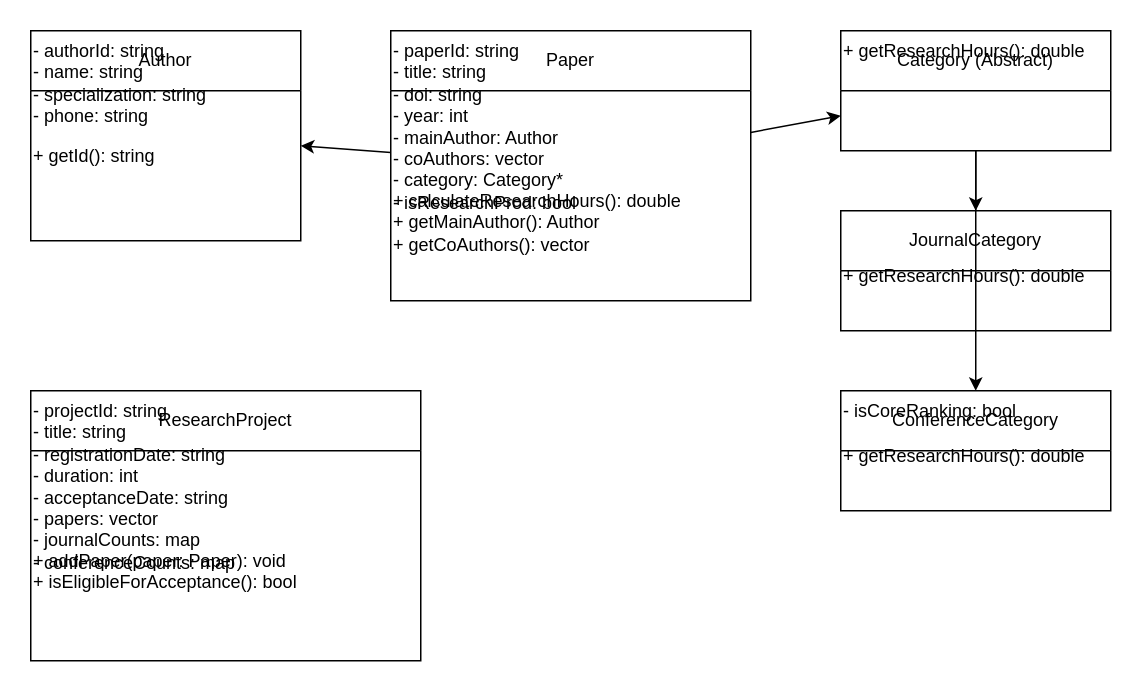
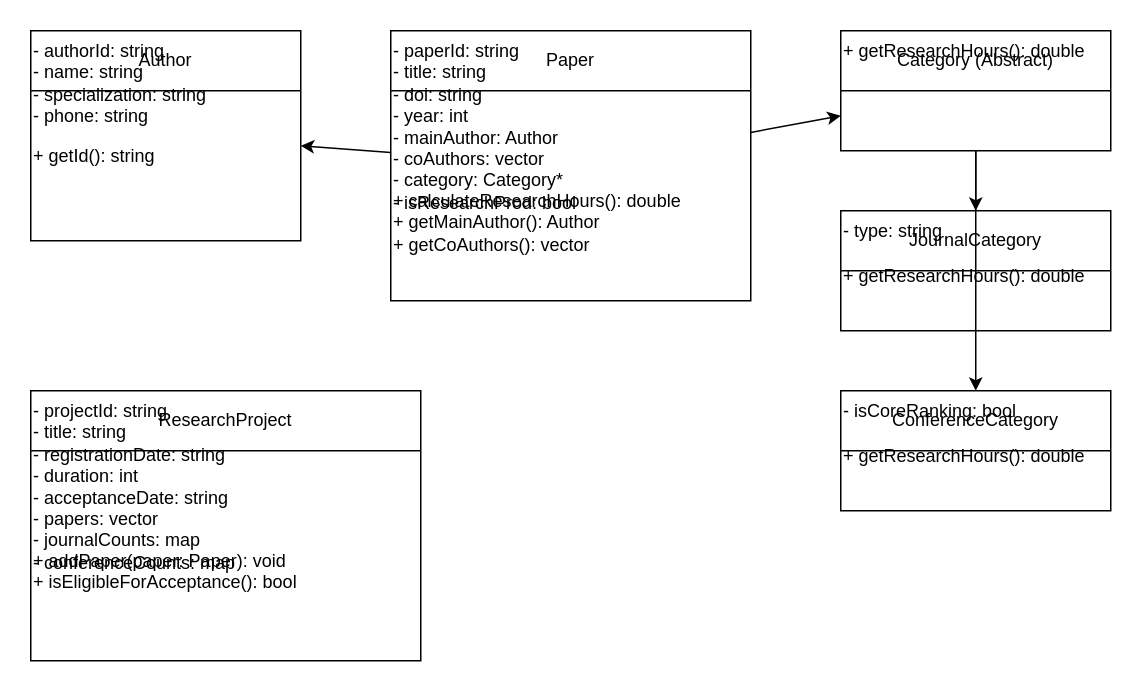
node "- type: string": added
